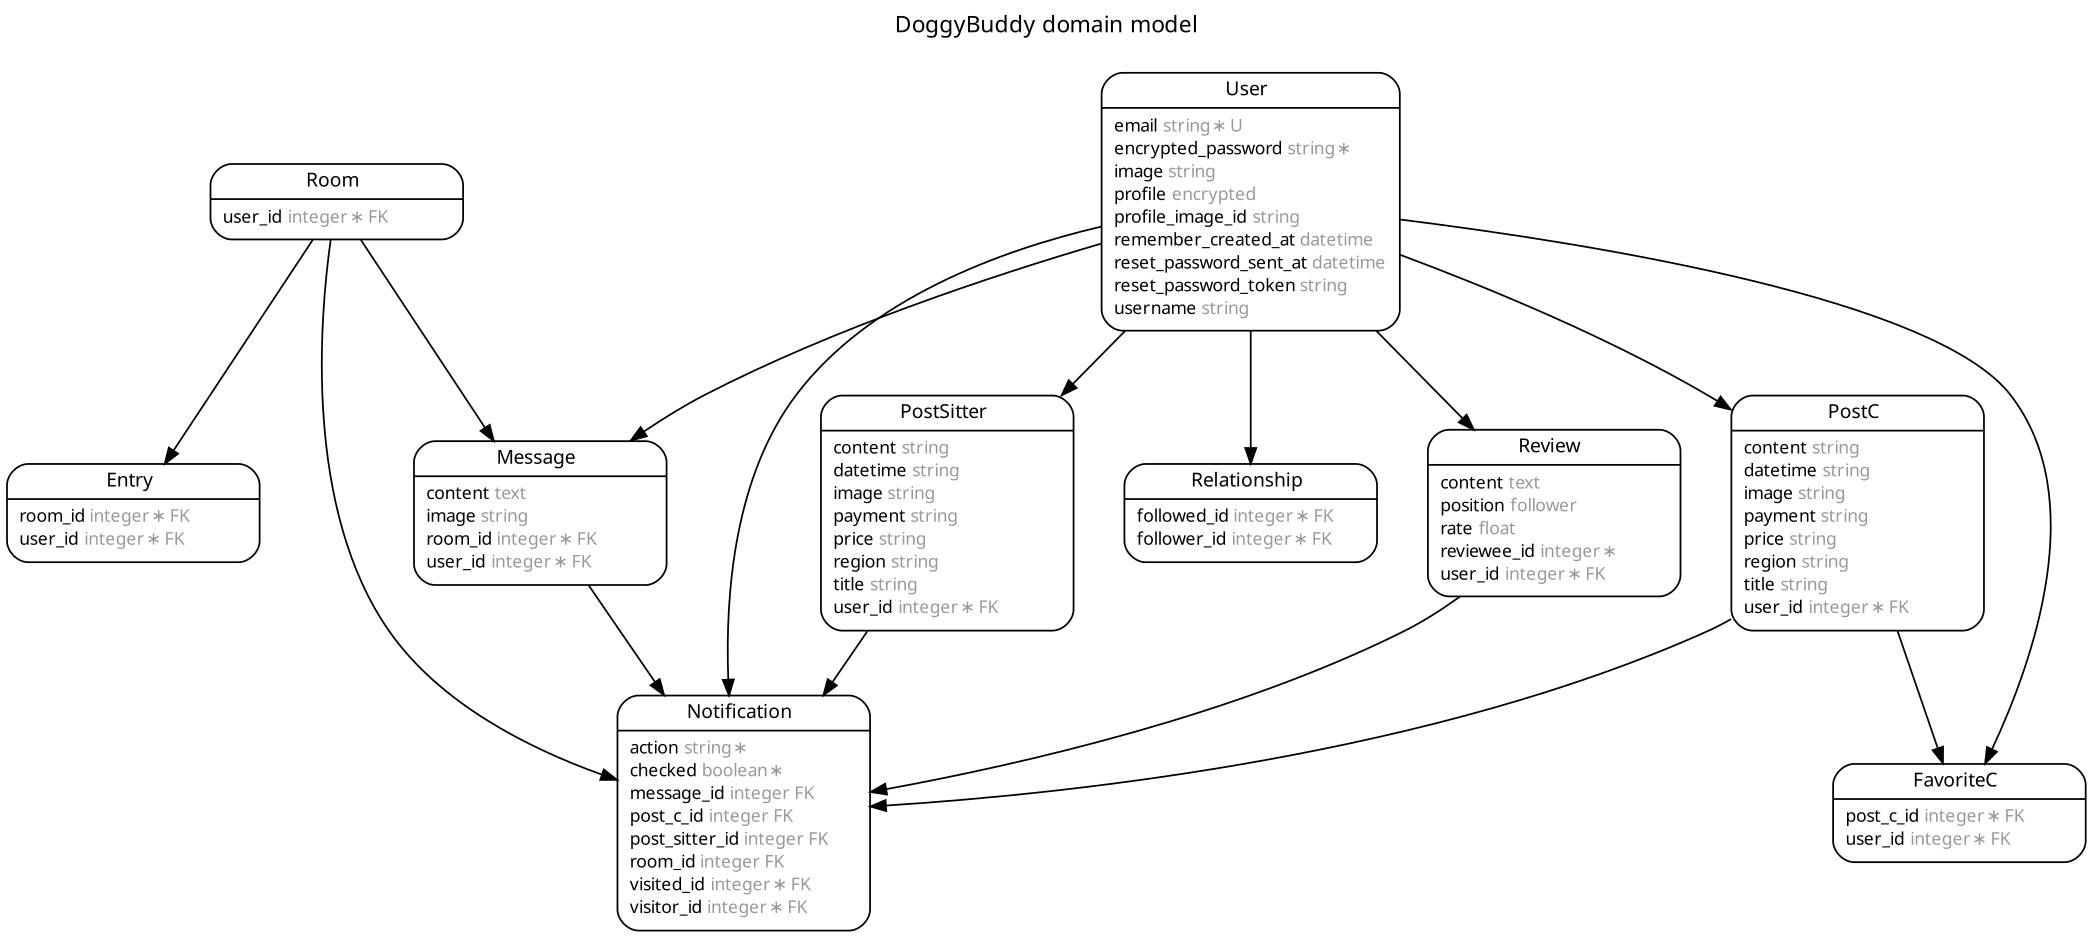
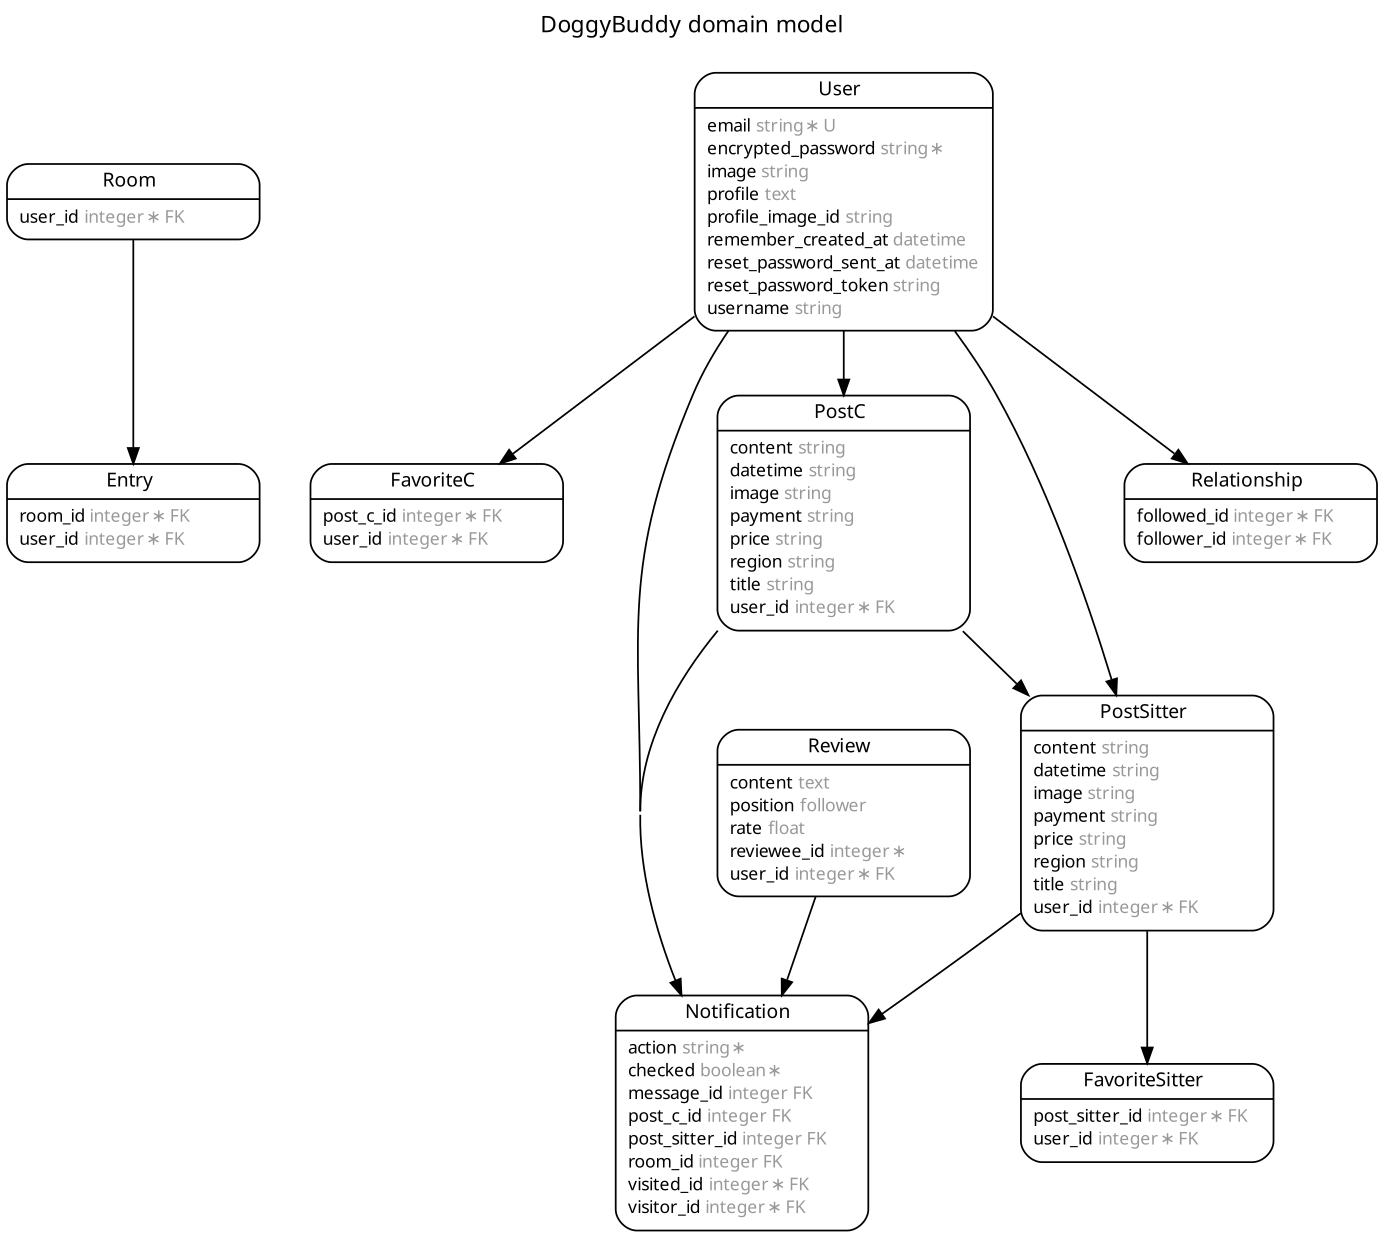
node "User": text "encrypted" -> "text"
edge "User" -- "Review": removed
node "Message": removed
edge "Room" -- "Notification": removed
edge "PostC" -- "FavoriteC": now "PostC" -- "PostSitter"
node "FavoriteSitter": added
